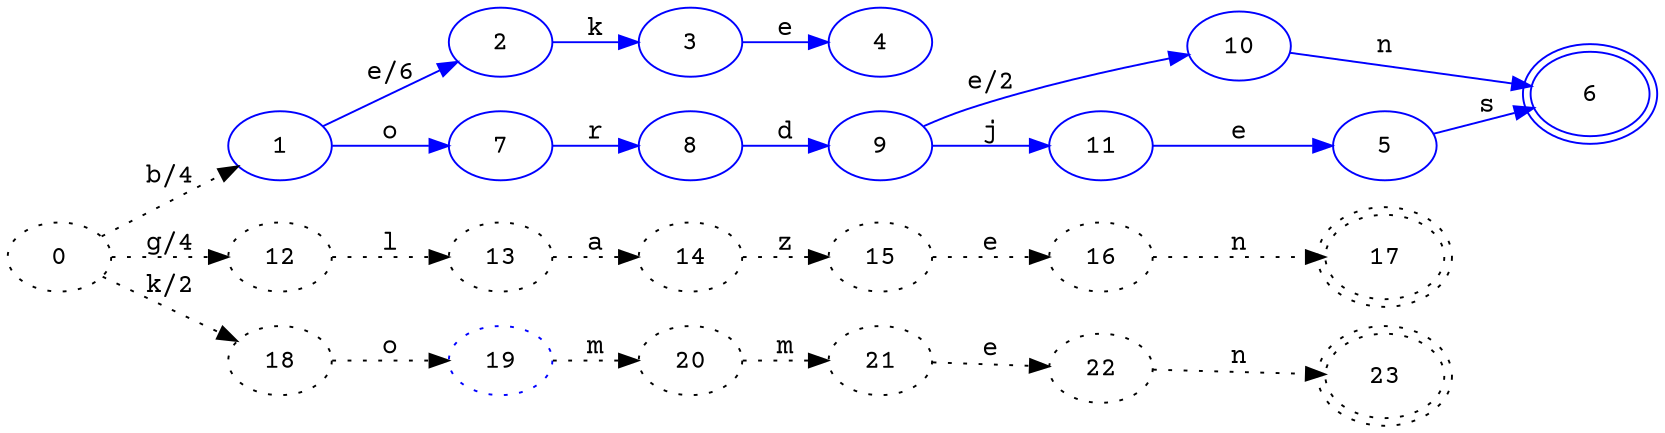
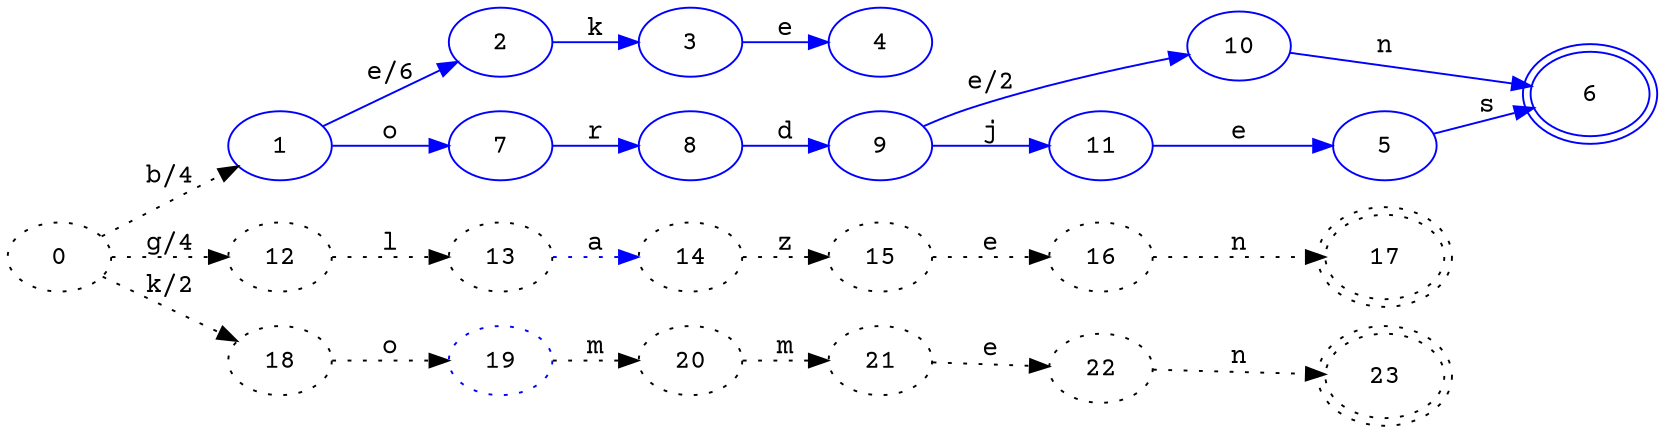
edge "13" -> "14": color black -> blue
